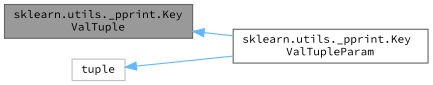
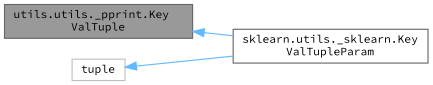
node "sklearn.utils._pprint.Key ValTuple": label "sklearn.utils._pprint.Key ValTuple" -> "utils.utils._pprint.Key ValTuple"
node "sklearn.utils._pprint.Key ValTupleParam": label "sklearn.utils._pprint.Key ValTupleParam" -> "sklearn.utils._sklearn.Key ValTupleParam"
